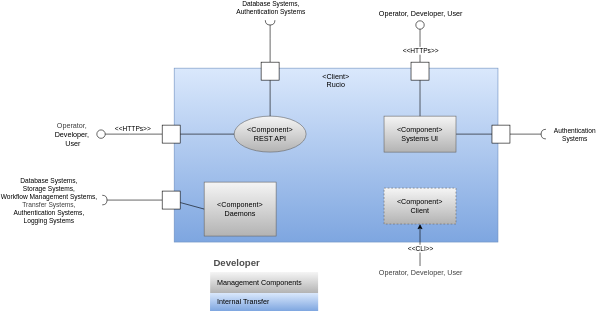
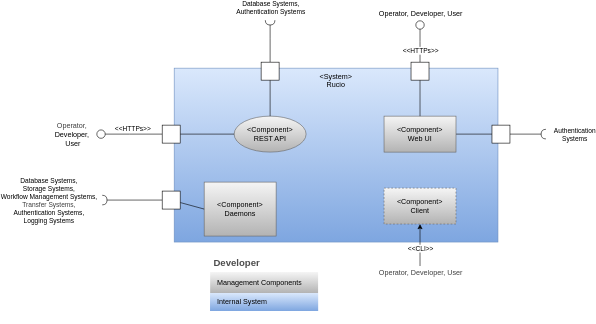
node "<Client> Rucio": label "<Client> Rucio" -> "<System> Rucio"
node "<Component> Systems UI": label "<Component> Systems UI" -> "<Component> Web UI"
node "Internal Transfer": label "Internal Transfer" -> "Internal System"
